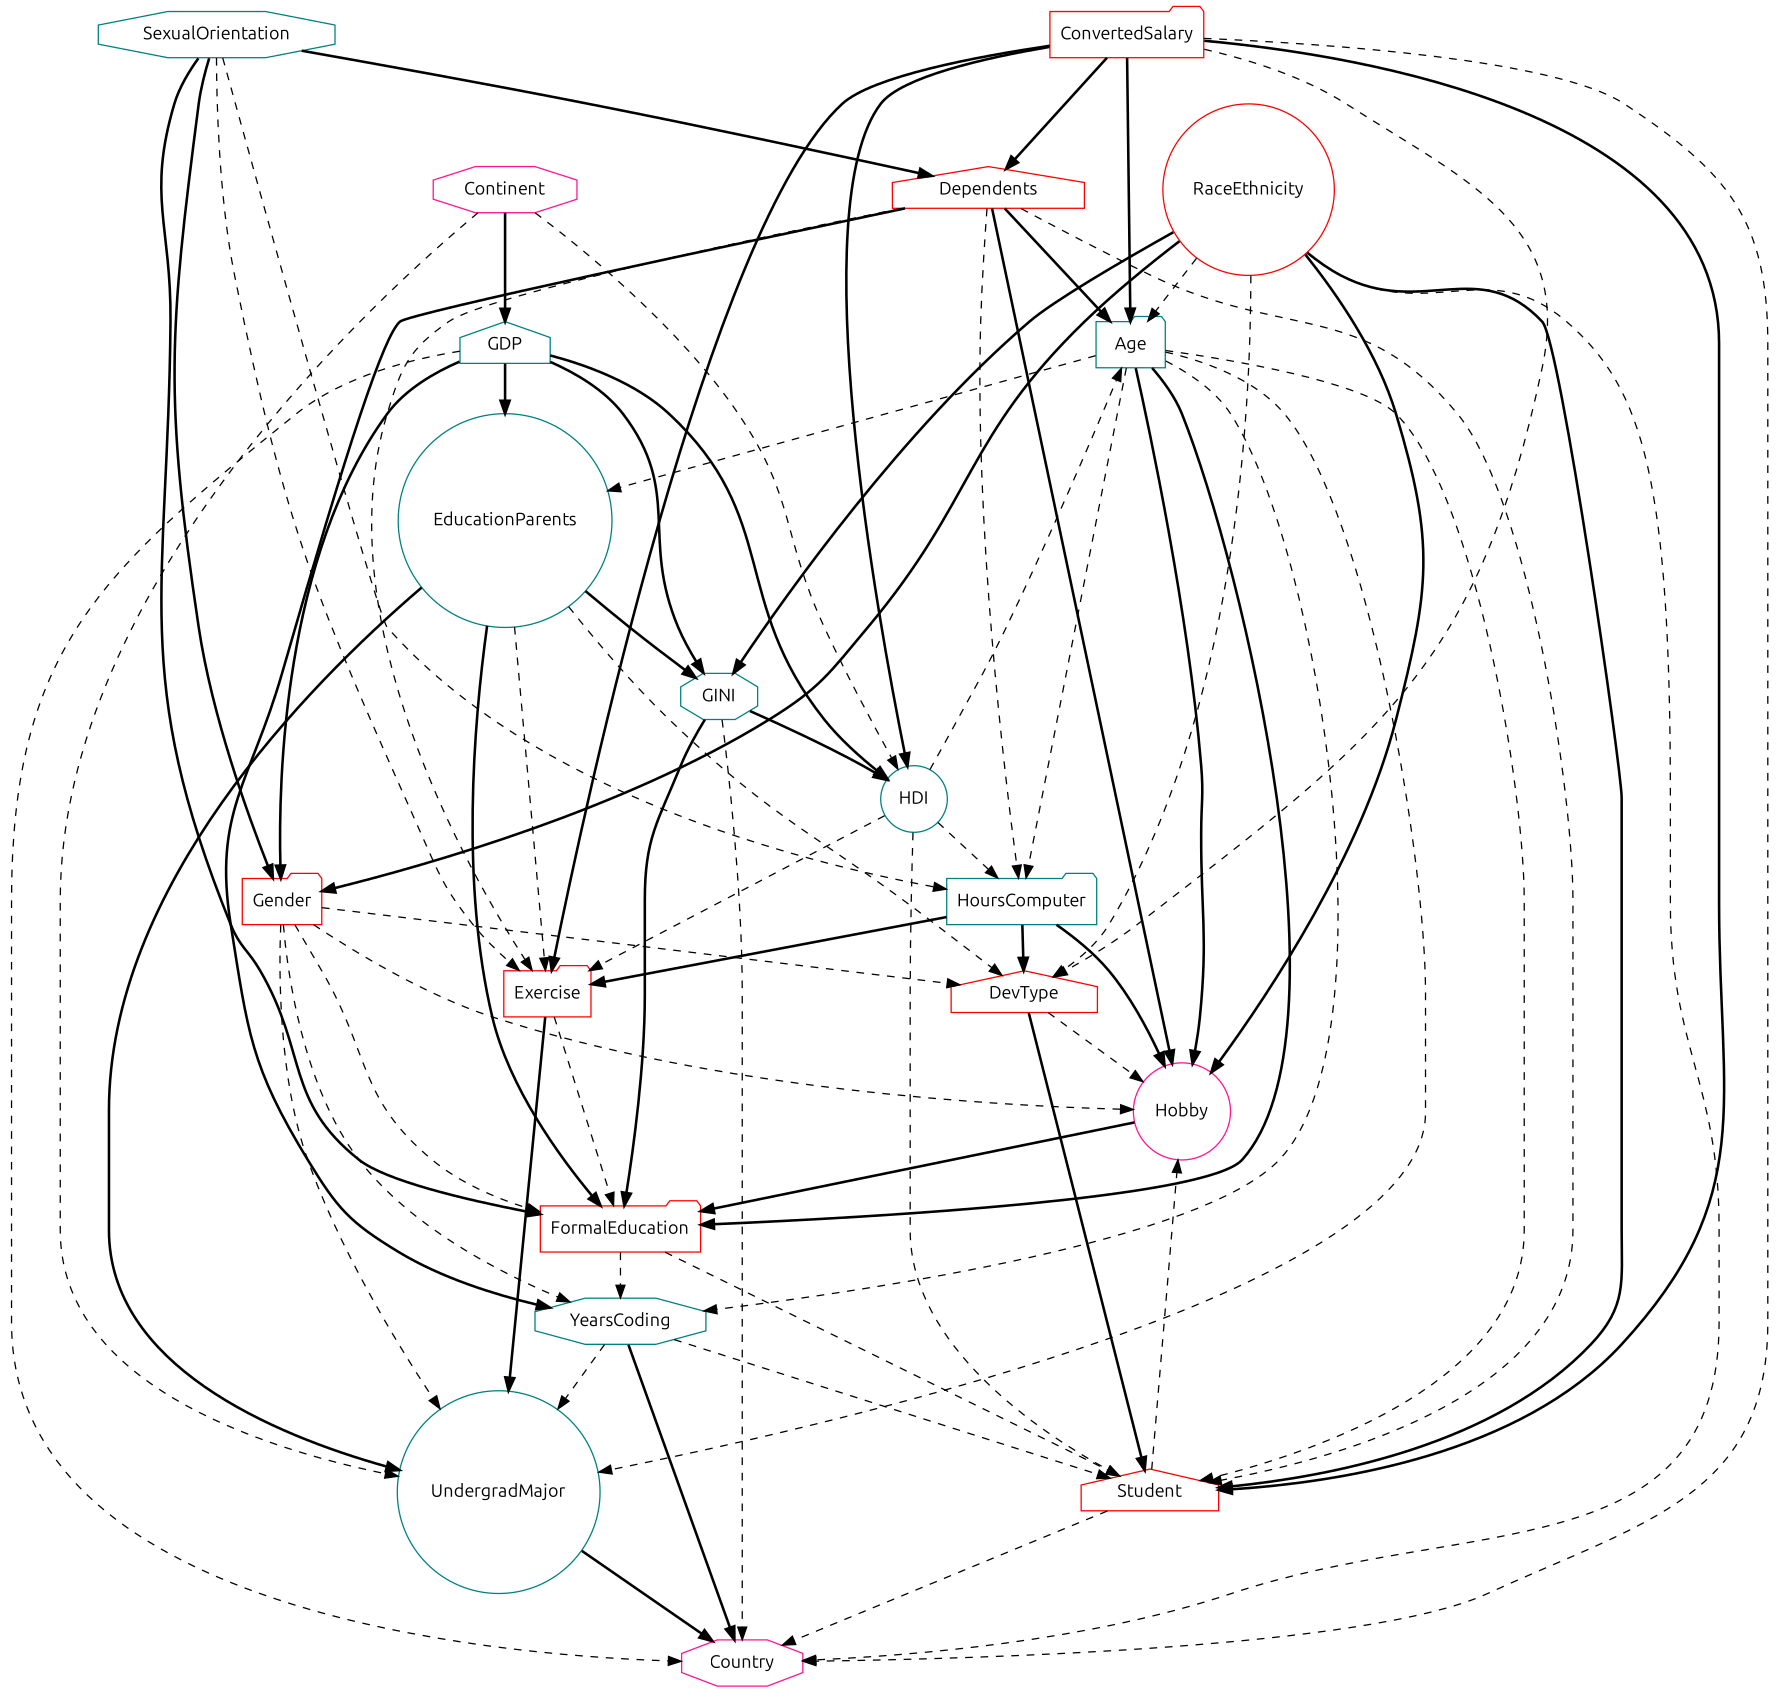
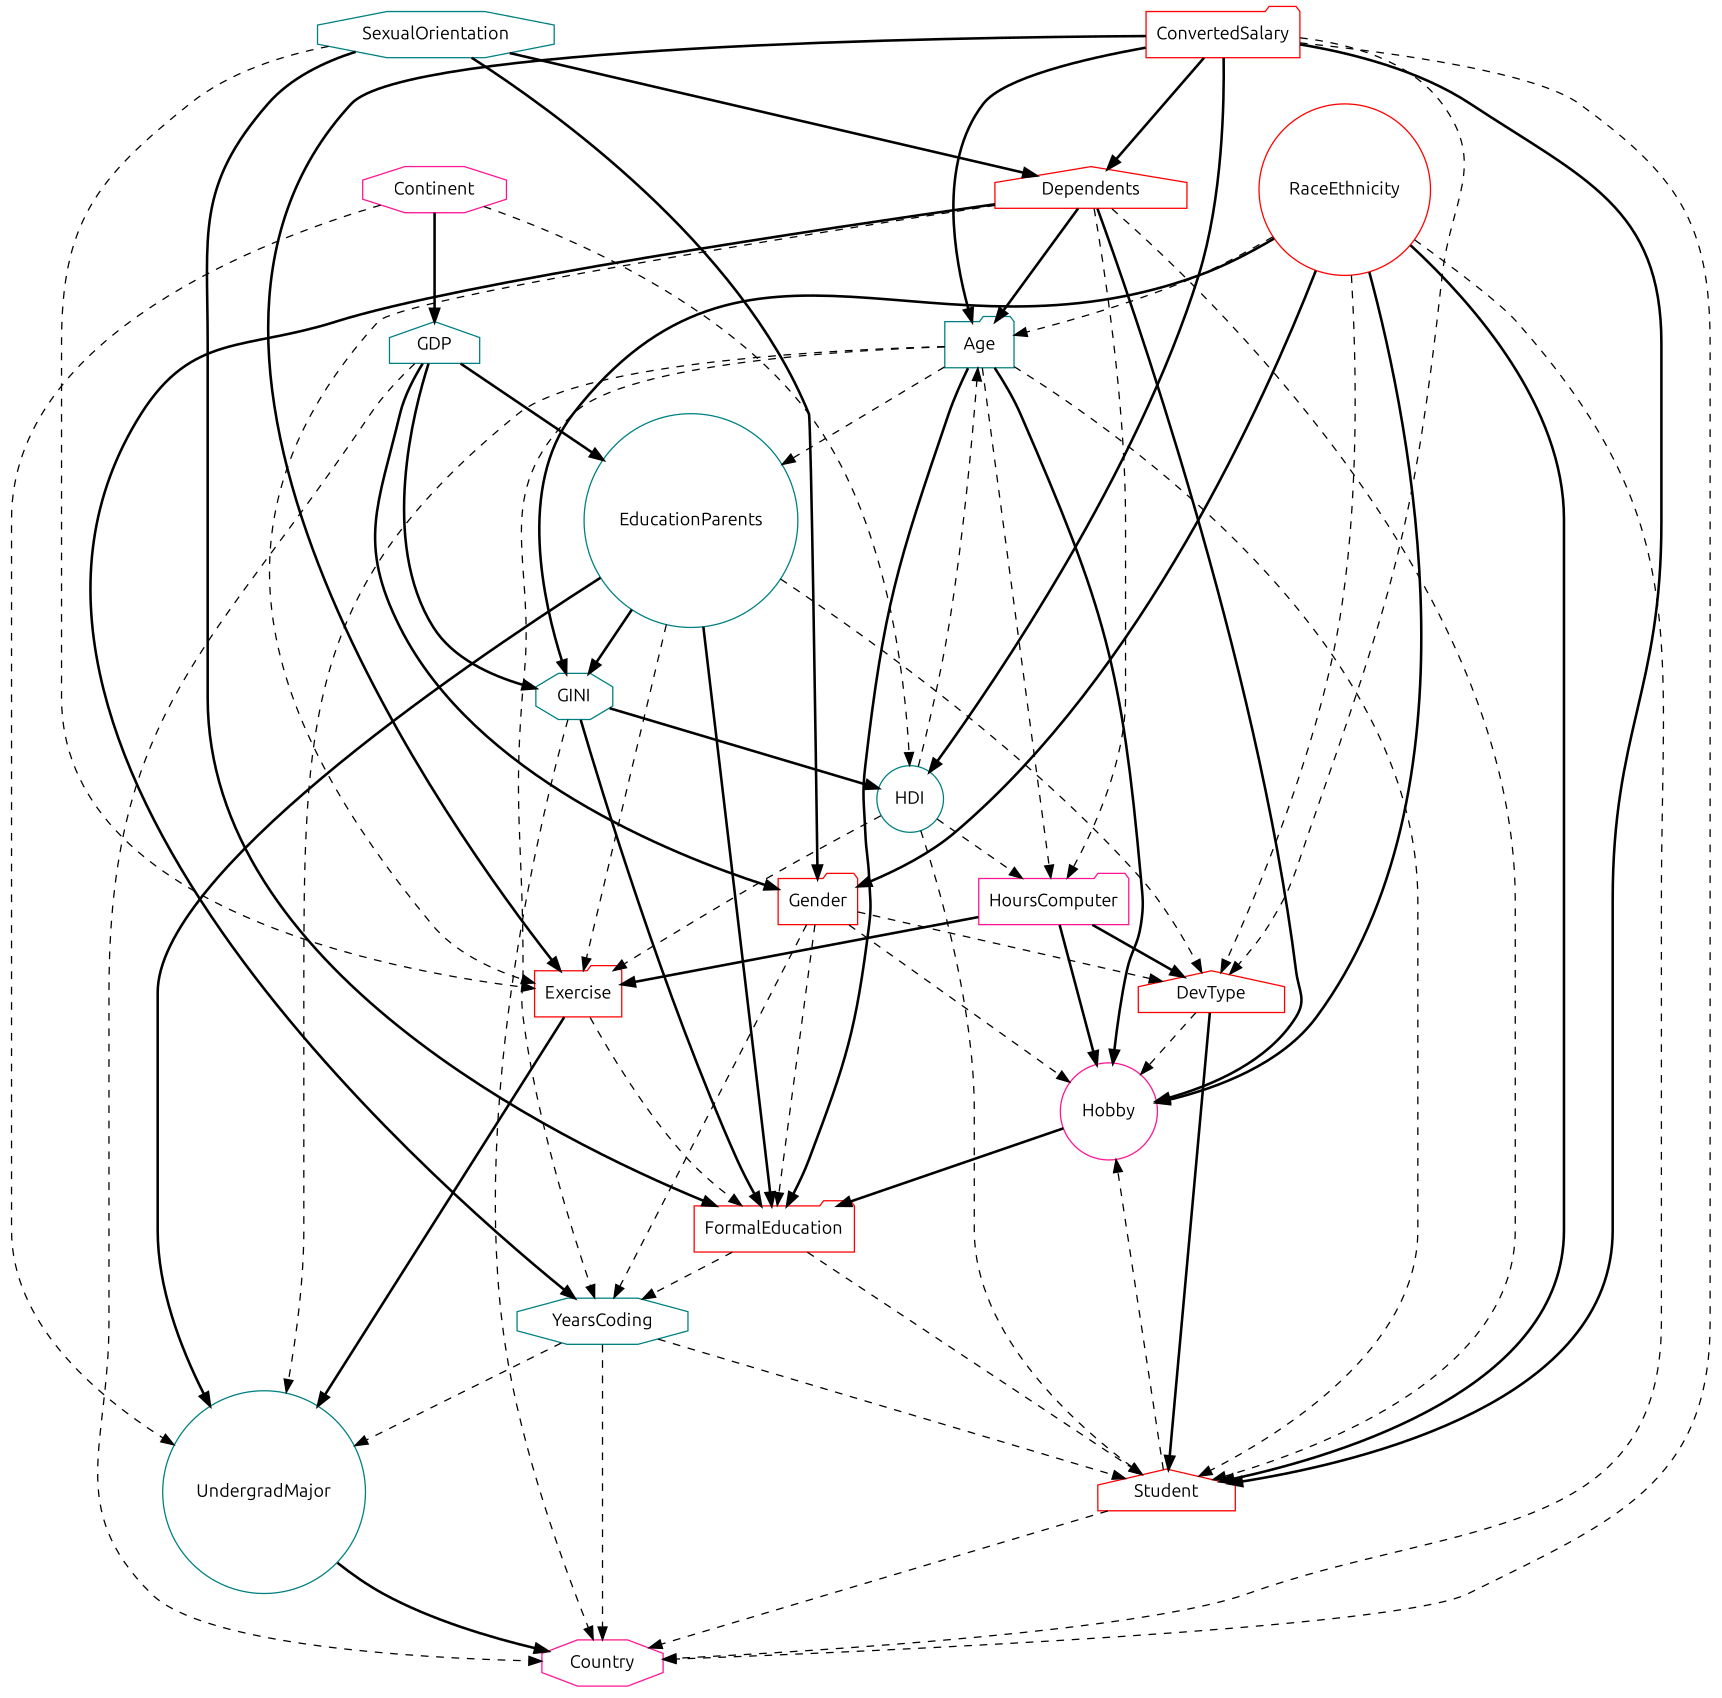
edge "GDP" -> "HDI": removed
edge "SexualOrientation" -> "HoursComputer": removed
node "HoursComputer": color teal -> deeppink
edge "Gender" -> "UndergradMajor": removed
edge "YearsCoding" -> "Country": style bold -> dashed
